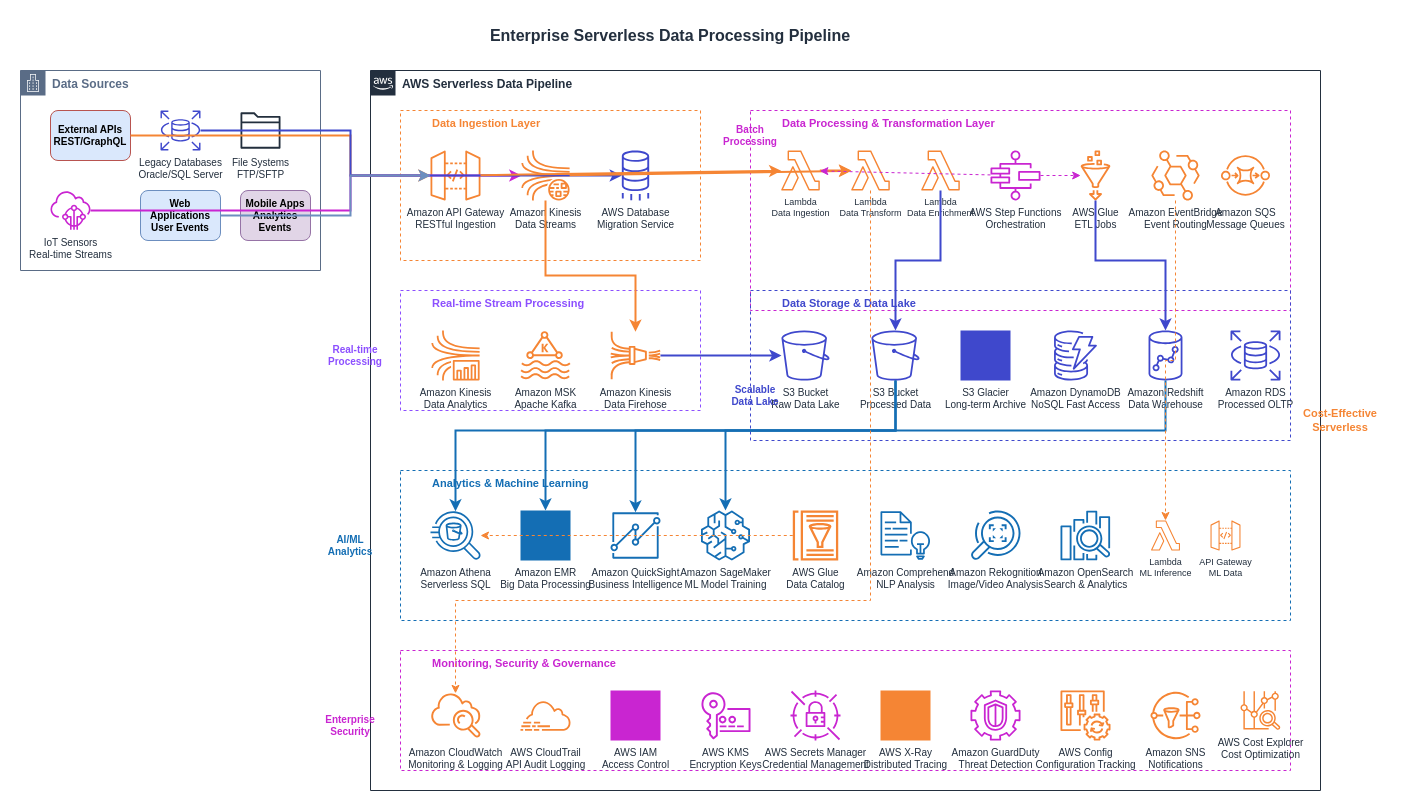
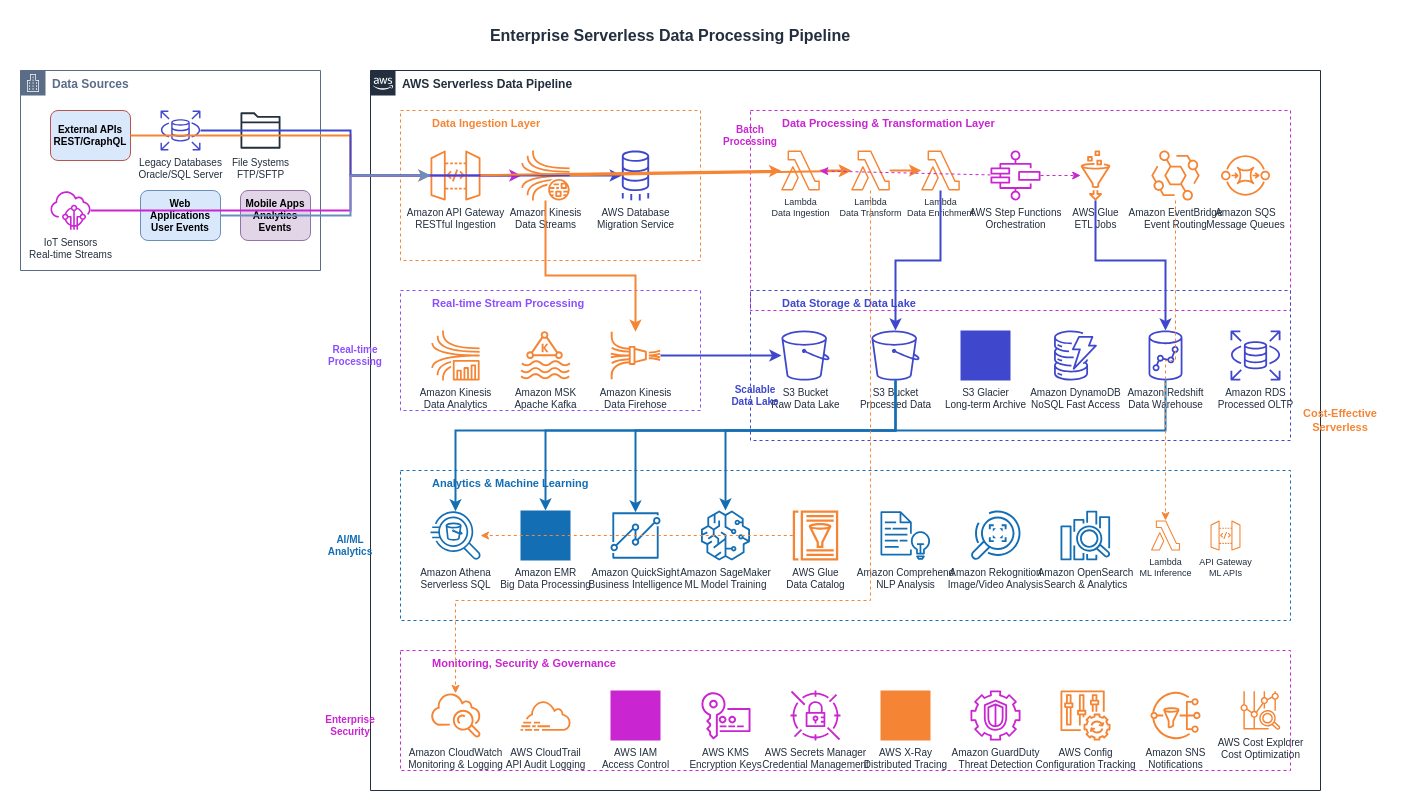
edge "Lambda Data Transform" -> "Lambda Data Enrichment": added
node "API Gateway ML Data": label "API Gateway ML Data" -> "API Gateway ML APIs"
